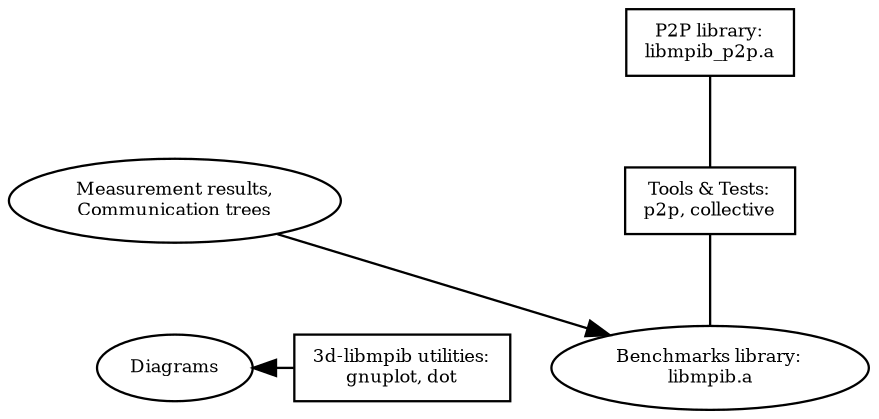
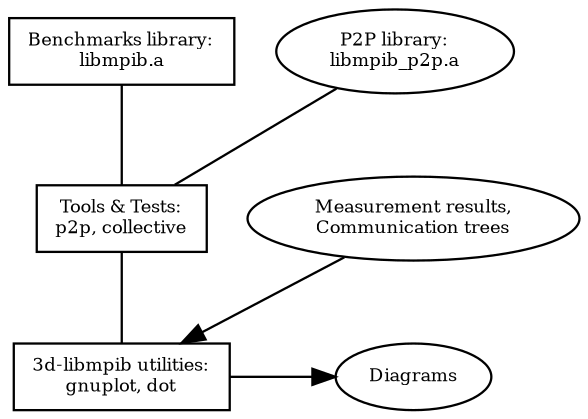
node "P2P library: libmpib_p2p.a": shape box -> ellipse
edge "Measurement results, Communication trees" -> "Benchmarks library: libmpib.a": now "Measurement results, Communication trees" -> "3d-libmpib utilities: gnuplot, dot"
edge "Tools & Tests: p2p, collective" -- "3d-libmpib utilities: gnuplot, dot": added
node "Benchmarks library: libmpib.a": shape ellipse -> box
